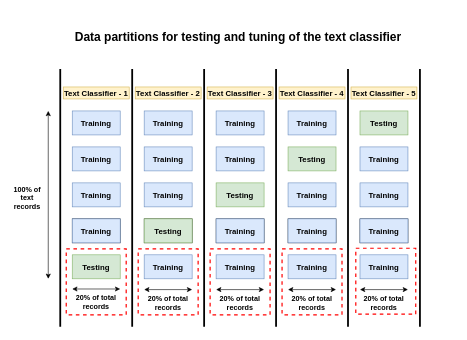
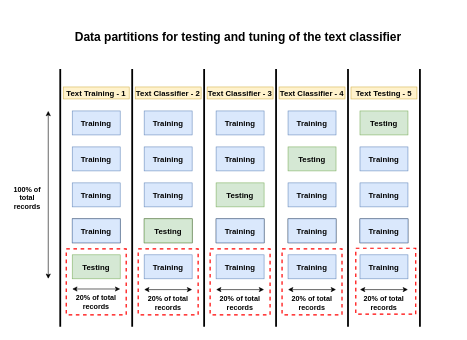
node "Text Classifier - 1": label "Text Classifier - 1" -> "Text Training - 1"
node "Text Classifier - 5": label "Text Classifier - 5" -> "Text Testing - 5"
node "100% of text records": label "100% of text records" -> "100% of total records"
